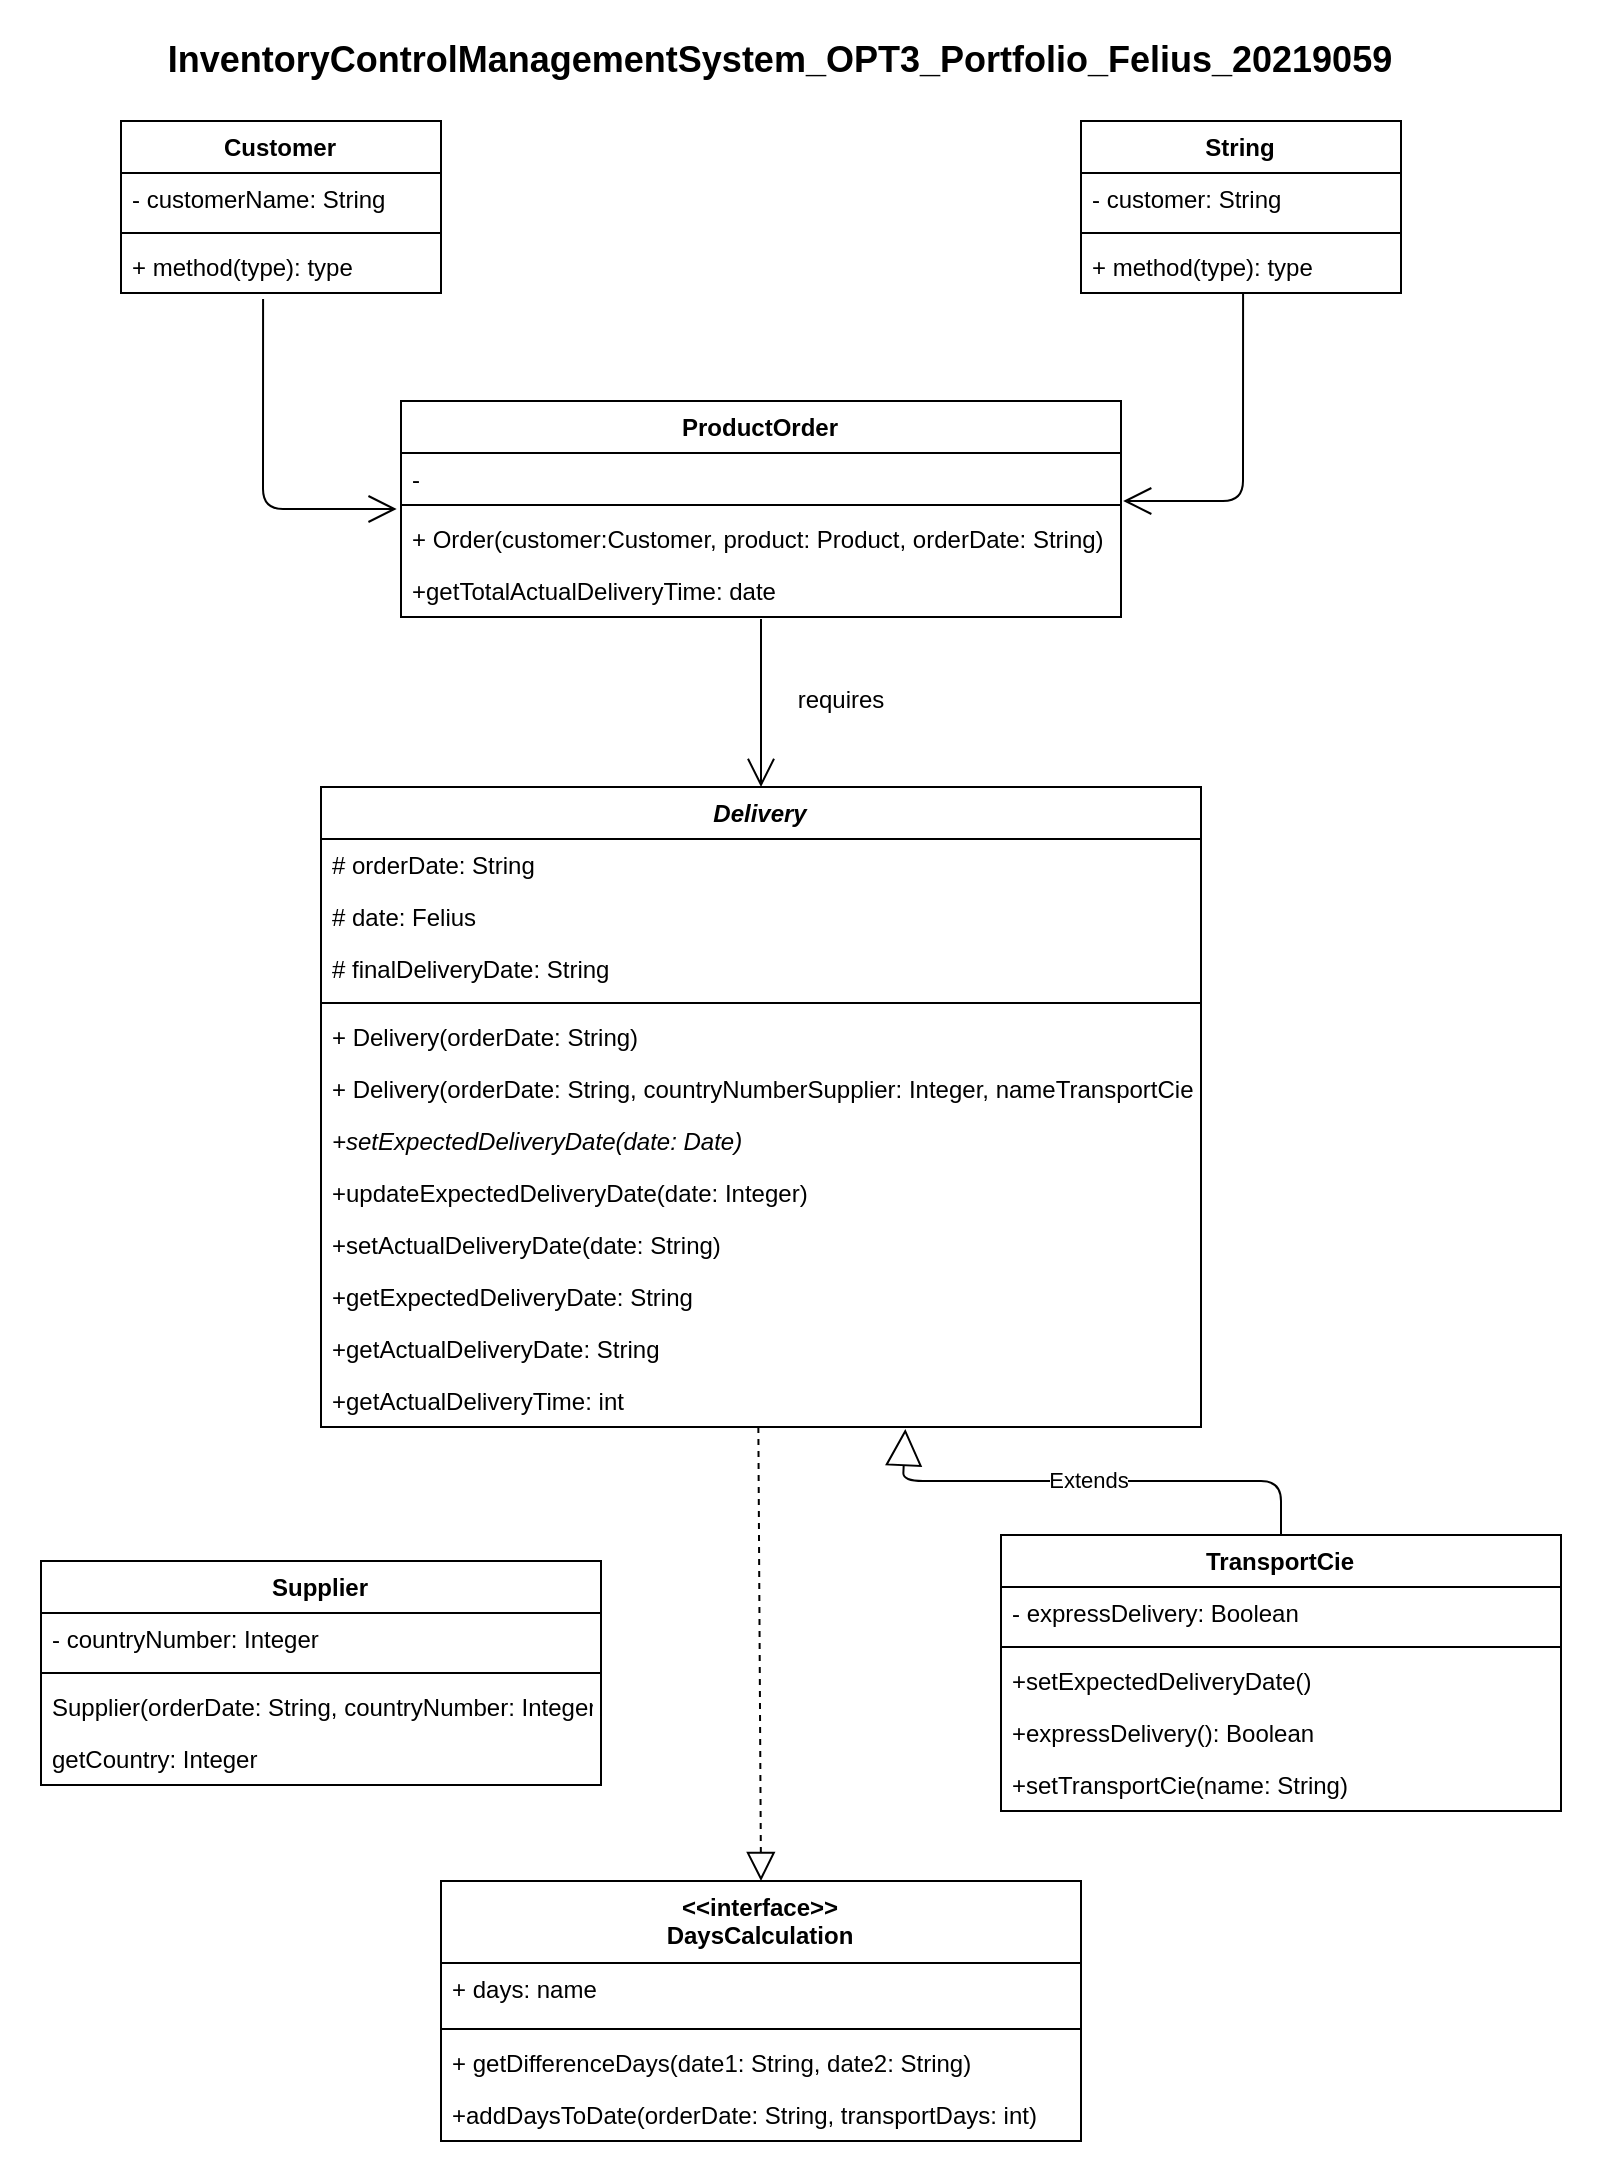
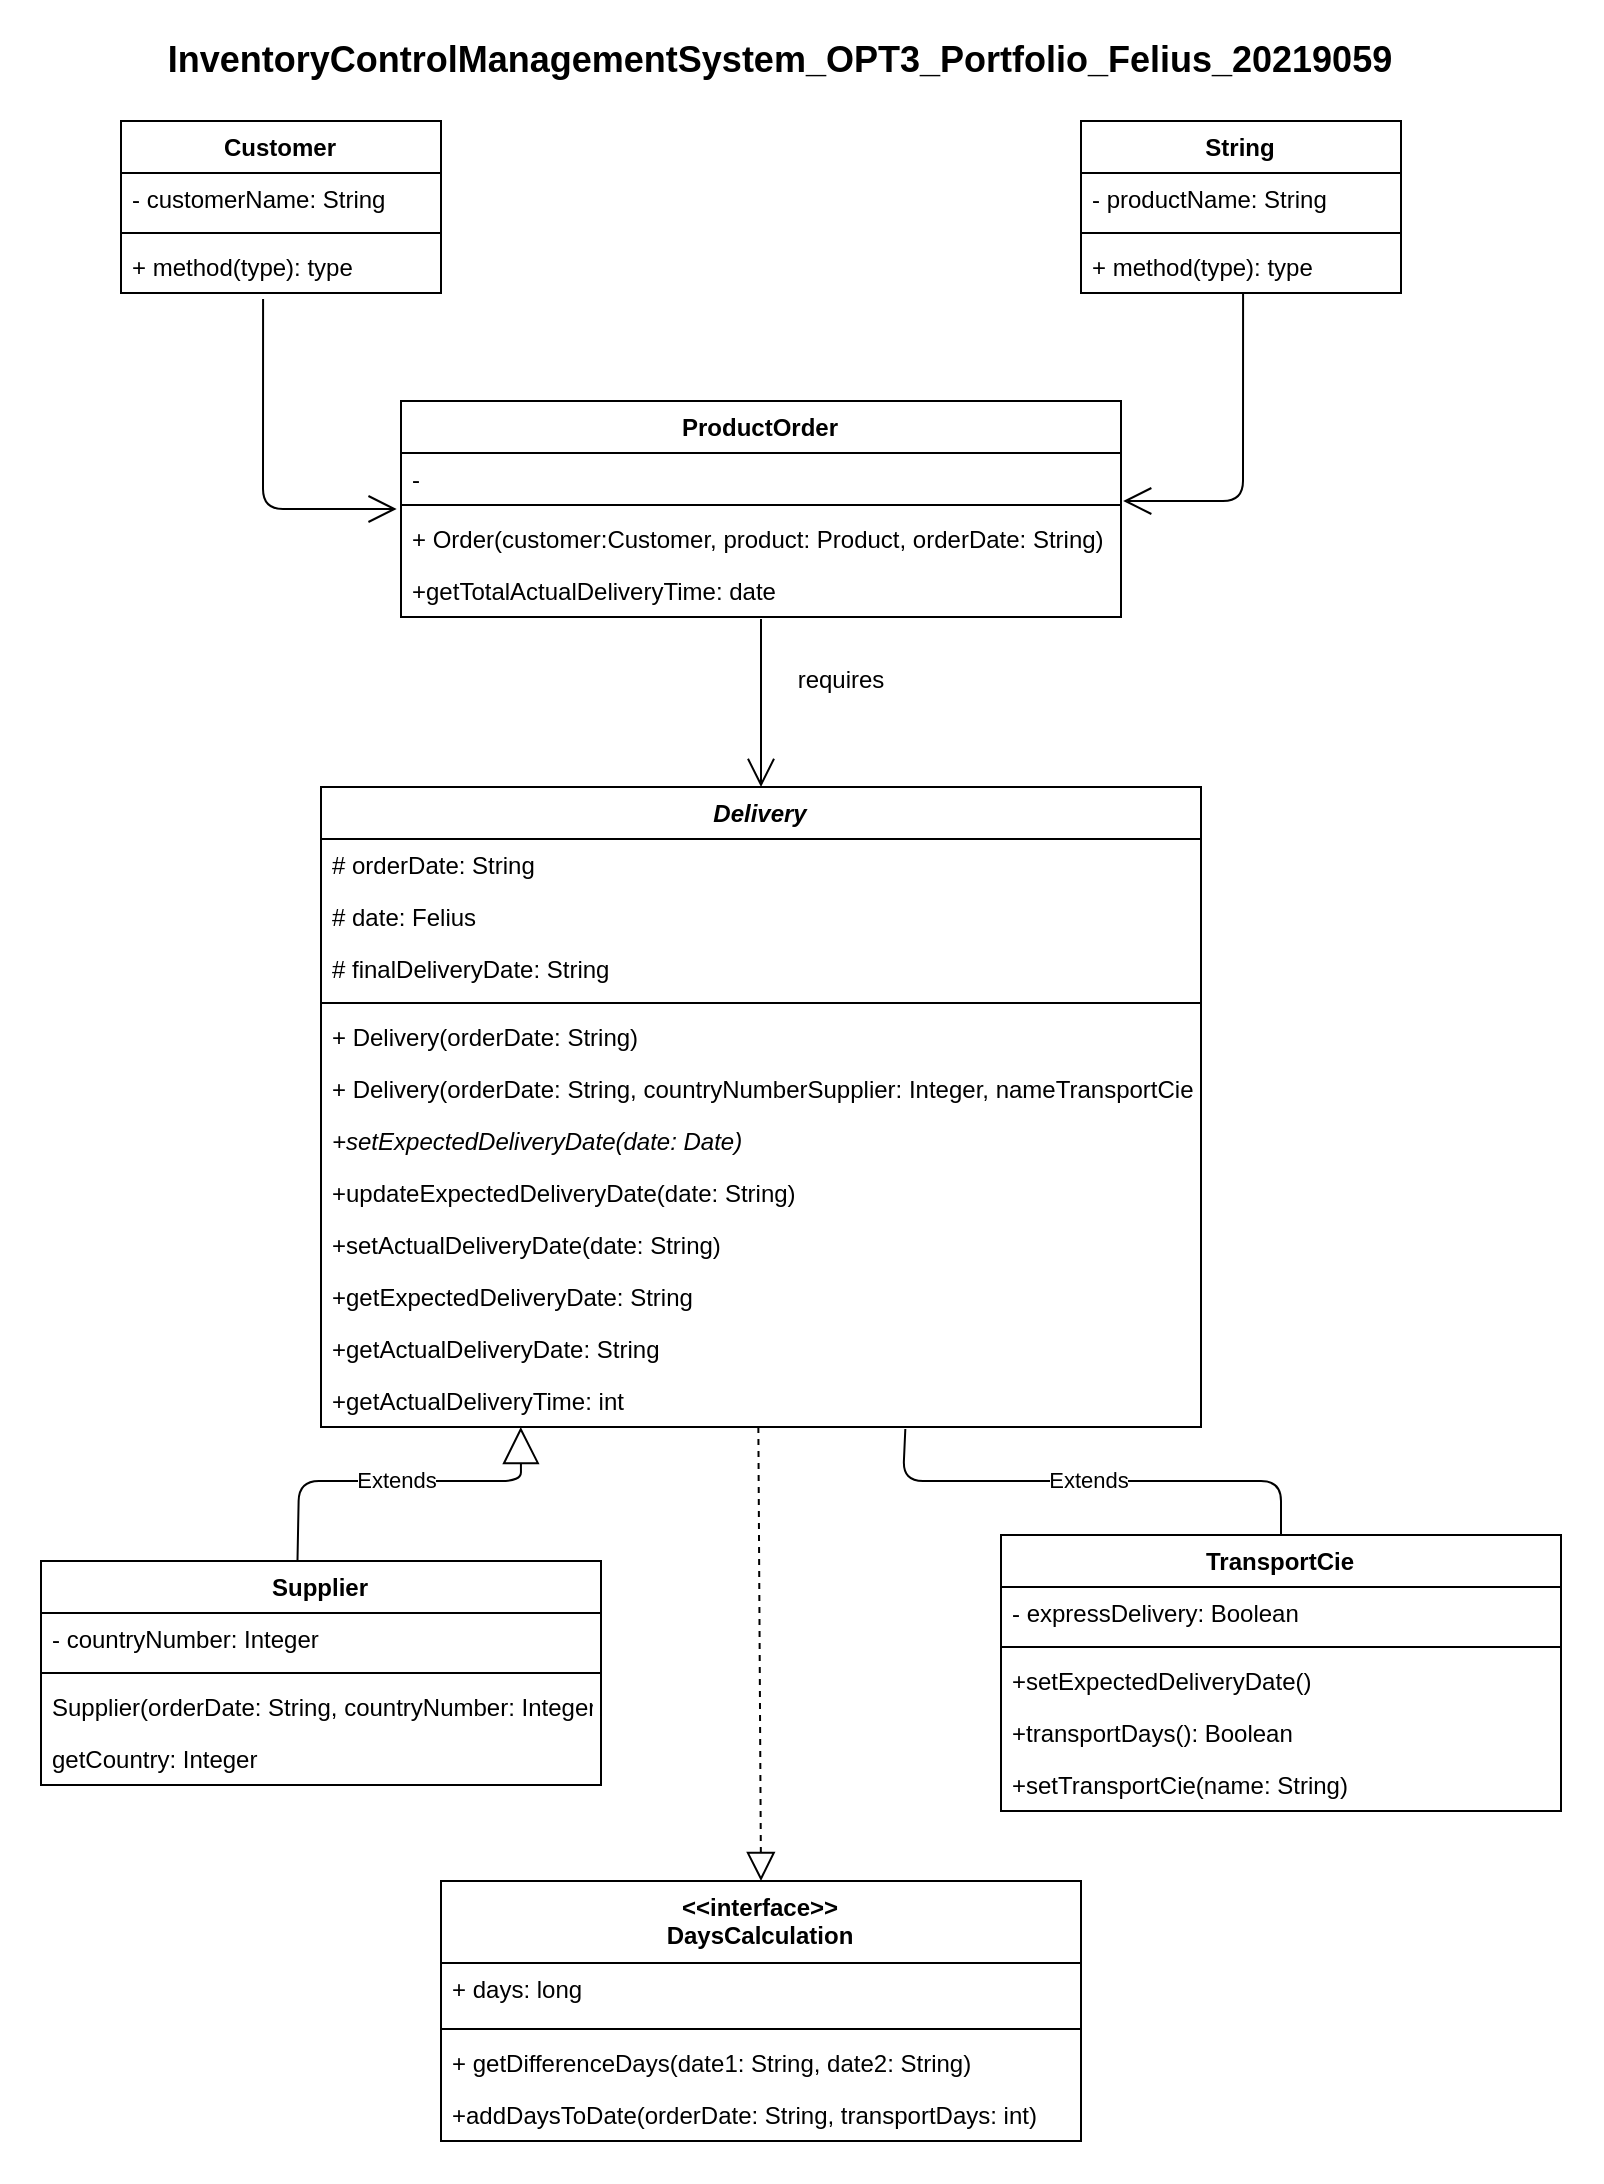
node "- customer: String": label "- customer: String" -> "- productName: String"
node "requires": moved (841, 701) -> (841, 681)
node "+updateExpectedDeliveryDate(date: Integer)": label "+updateExpectedDeliveryDate(date: Integer)" -> "+updateExpectedDeliveryDate(date: String)"
edge "TransportCie" -> "+getActualDeliveryTime: int": arrowhead block -> none
edge "Supplier" -> "+getActualDeliveryTime: int": added, label "Extends"
node "+expressDelivery(): Boolean": label "+expressDelivery(): Boolean" -> "+transportDays(): Boolean"
node "+ days: name": label "+ days: name" -> "+ days: long"
